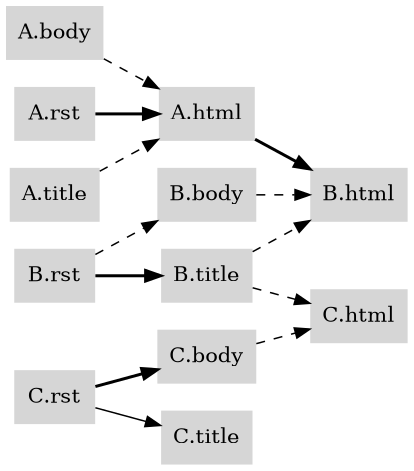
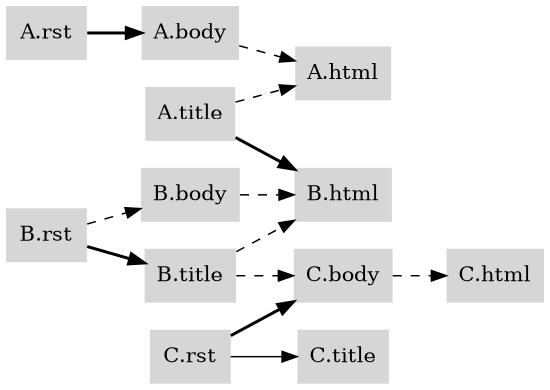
edge "A.rst" -> "A.html": now "A.rst" -> "A.body"
edge "A.html" -> "B.html": now "A.title" -> "B.html"
edge "B.title" -> "C.html": now "B.title" -> "C.body"
